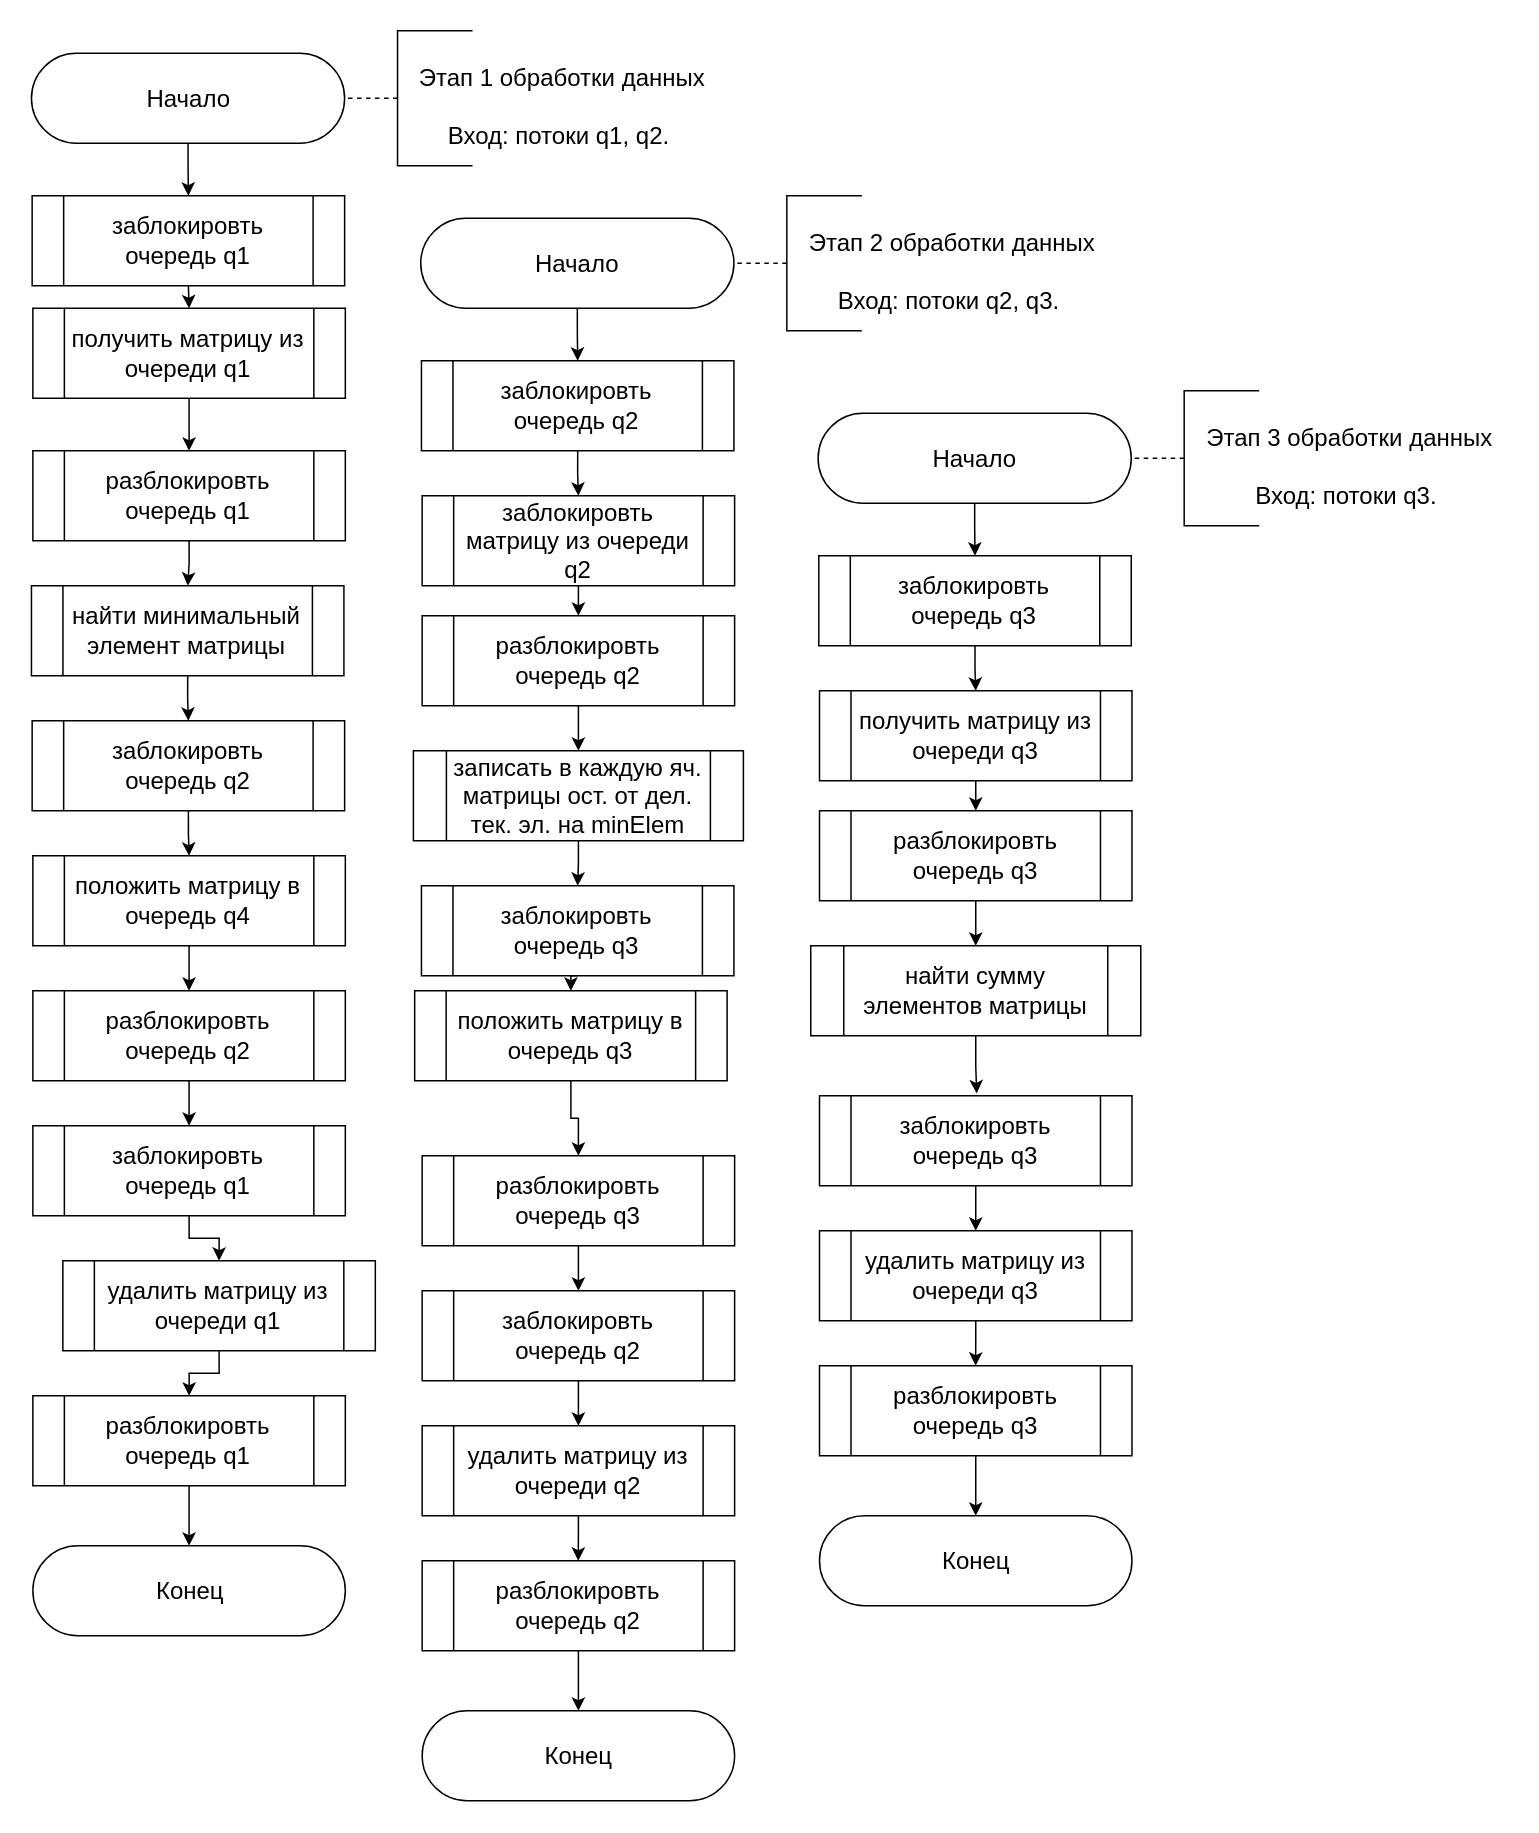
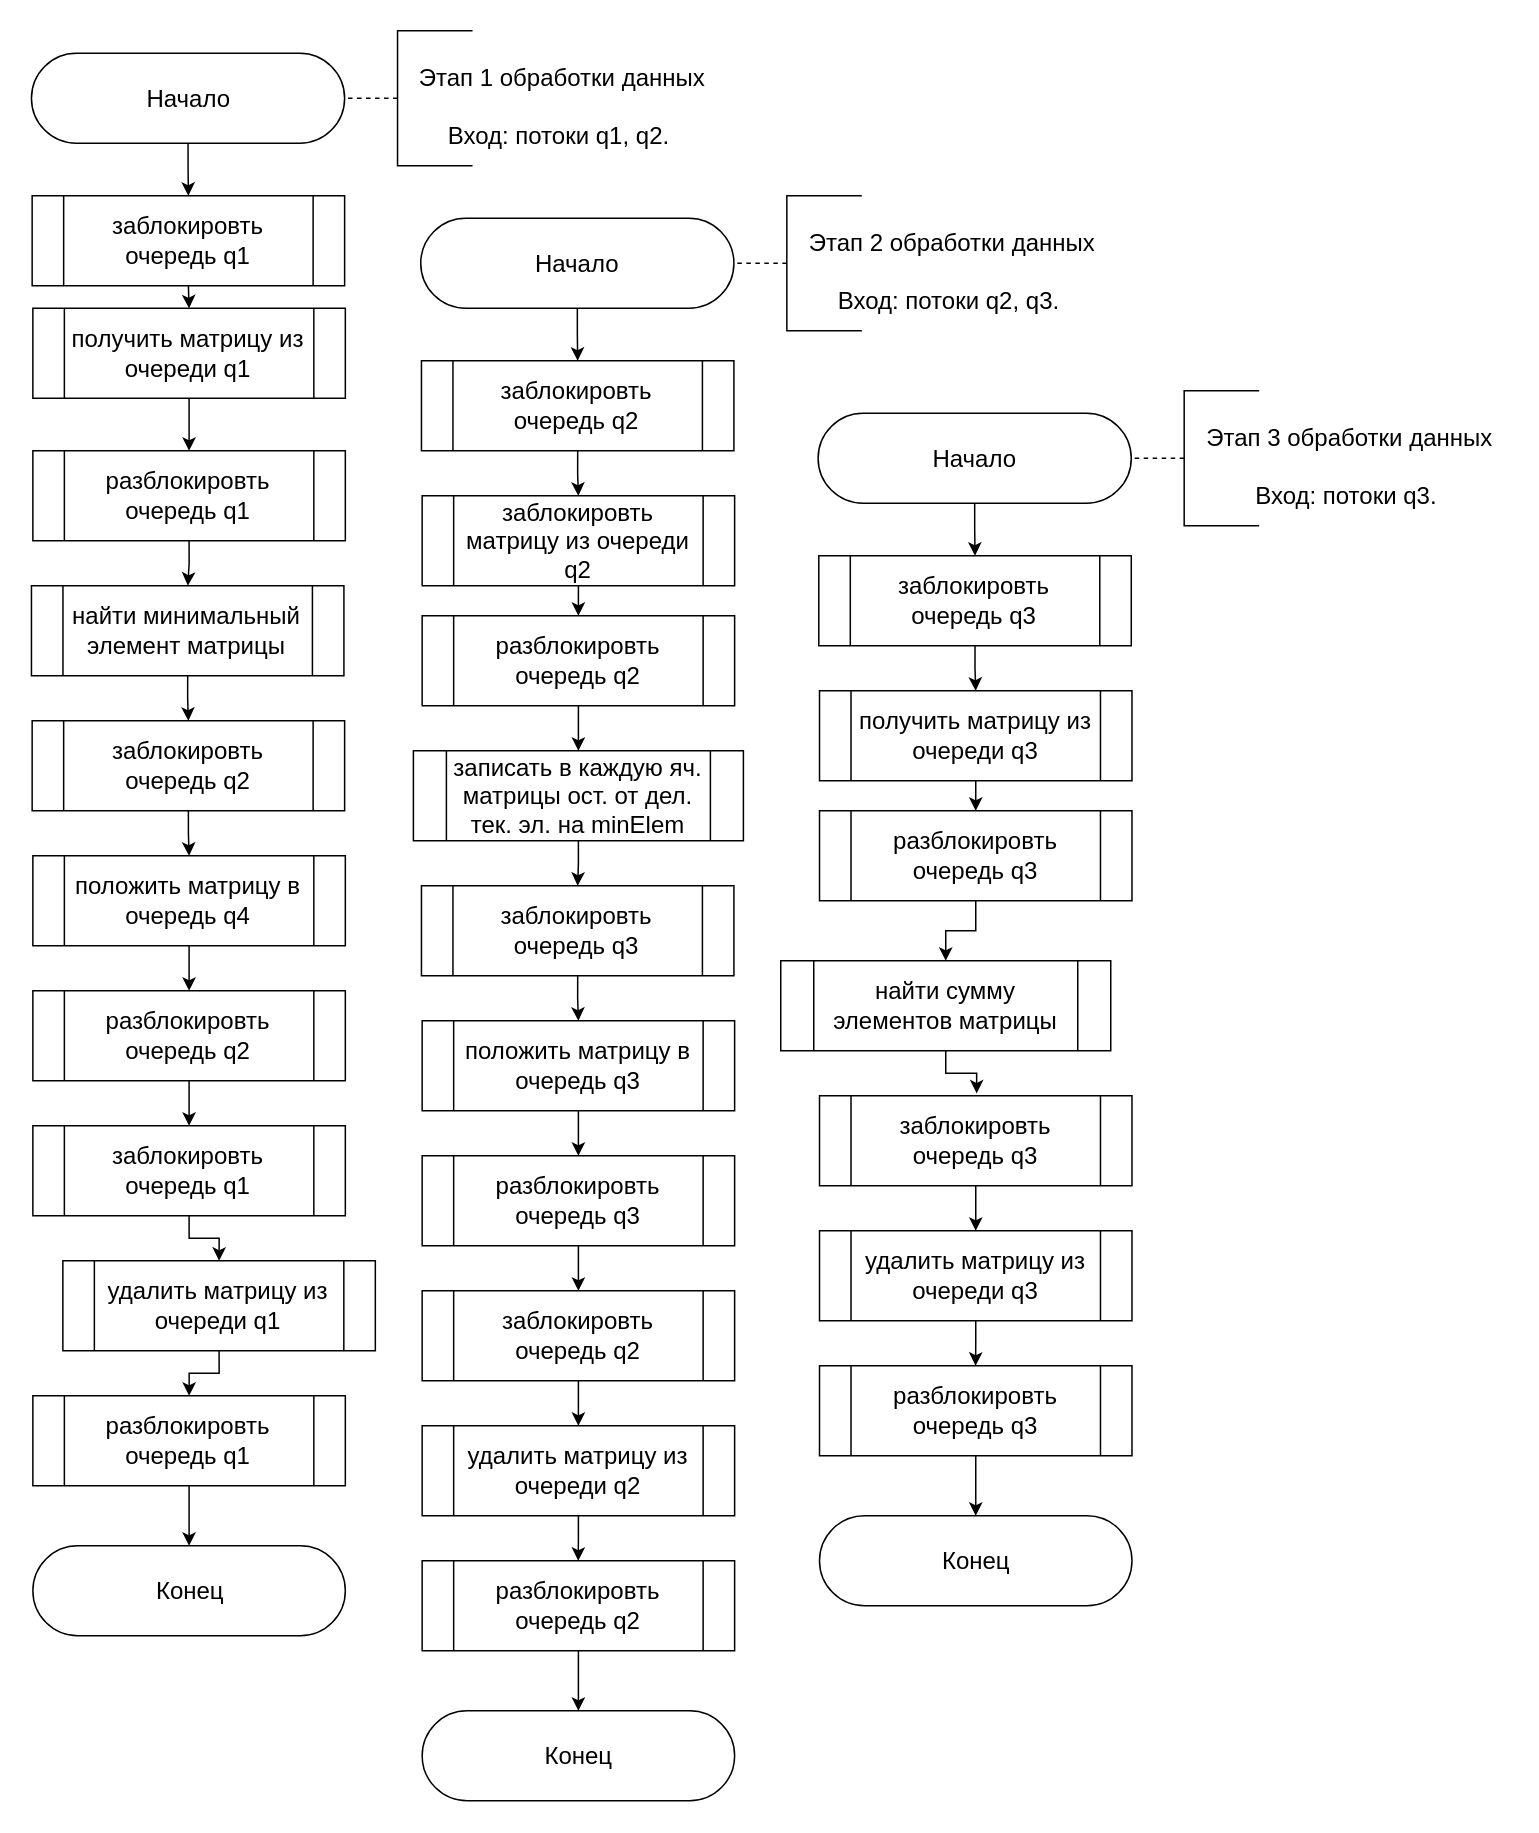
node "найти сумму элементов матрицы": moved (976, 991) -> (946, 1006)
node "положить матрицу в очередь q3": moved (571, 1036) -> (578, 1066)
